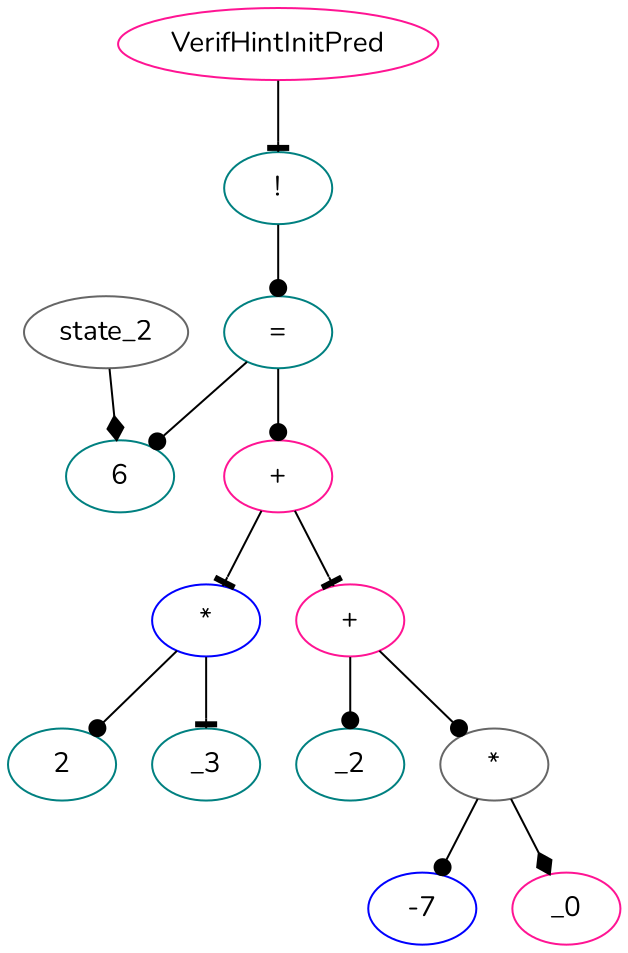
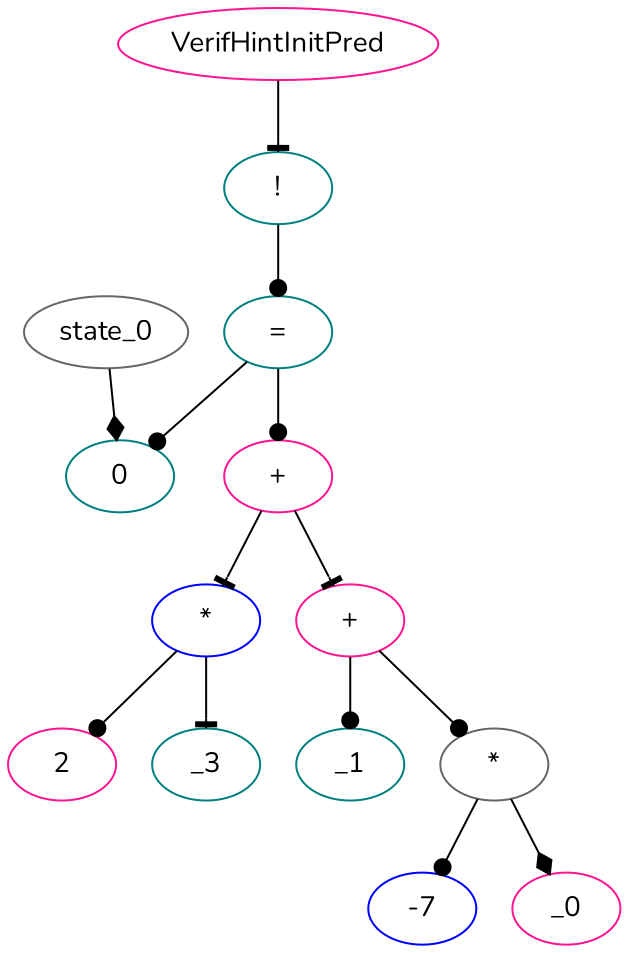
node "state_2": label "state_2" -> "state_0"
node "6": label "6" -> "0"
node "2": color teal -> deeppink
node "_2": label "_2" -> "_1"
